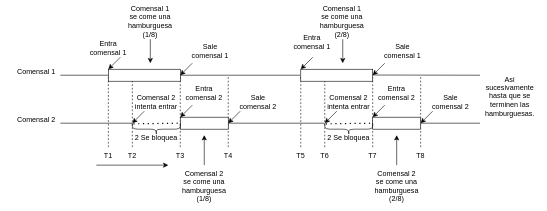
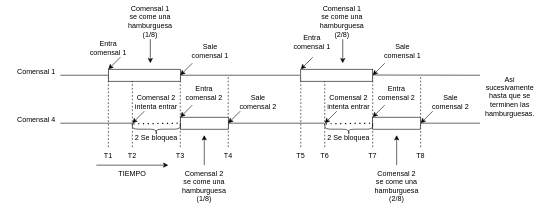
node "Comensal 2": label "Comensal 2" -> "Comensal 4"
node "TIEMPO": added
